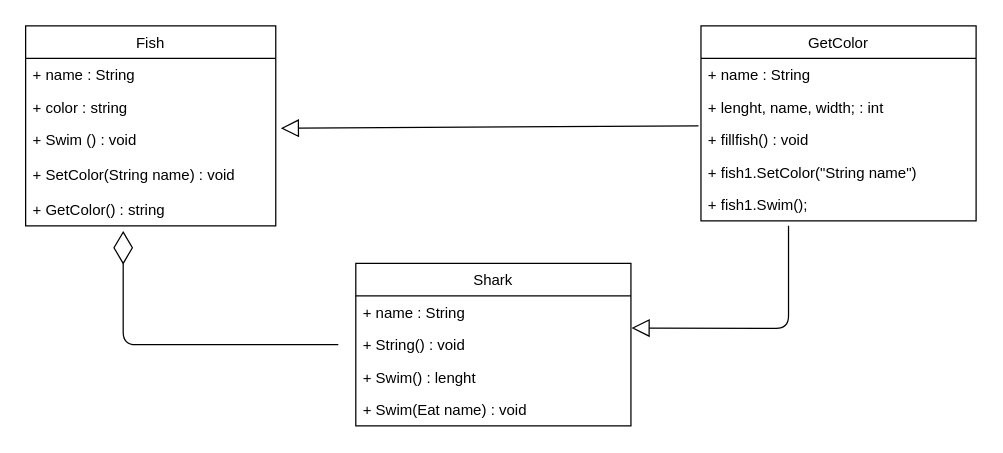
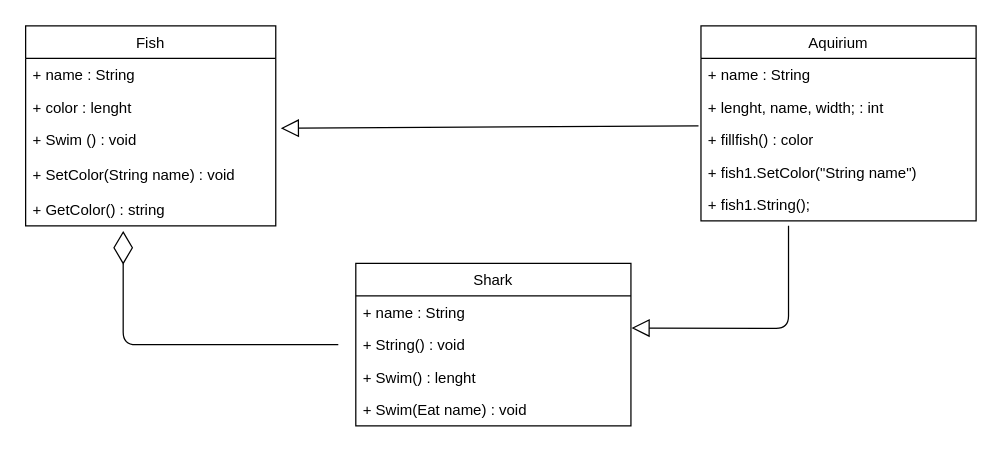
node "GetColor": label "GetColor" -> "Aquirium"
node "+ color : string": label "+ color : string" -> "+ color : lenght"
node "+ fillfish() : void": label "+ fillfish() : void" -> "+ fillfish() : color"
node "+ fish1.Swim();": label "+ fish1.Swim();" -> "+ fish1.String();"
